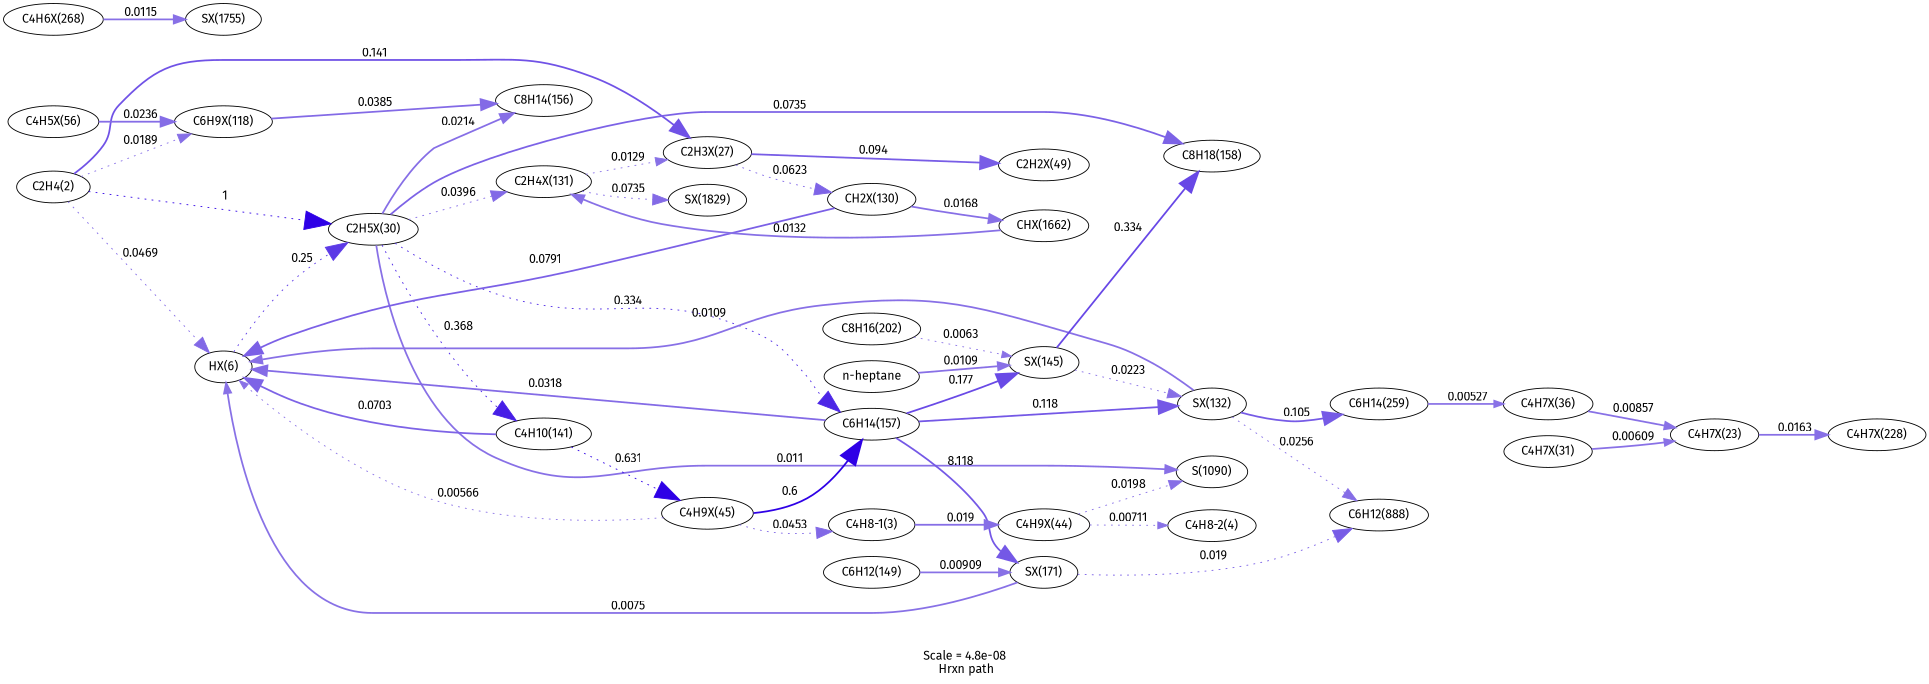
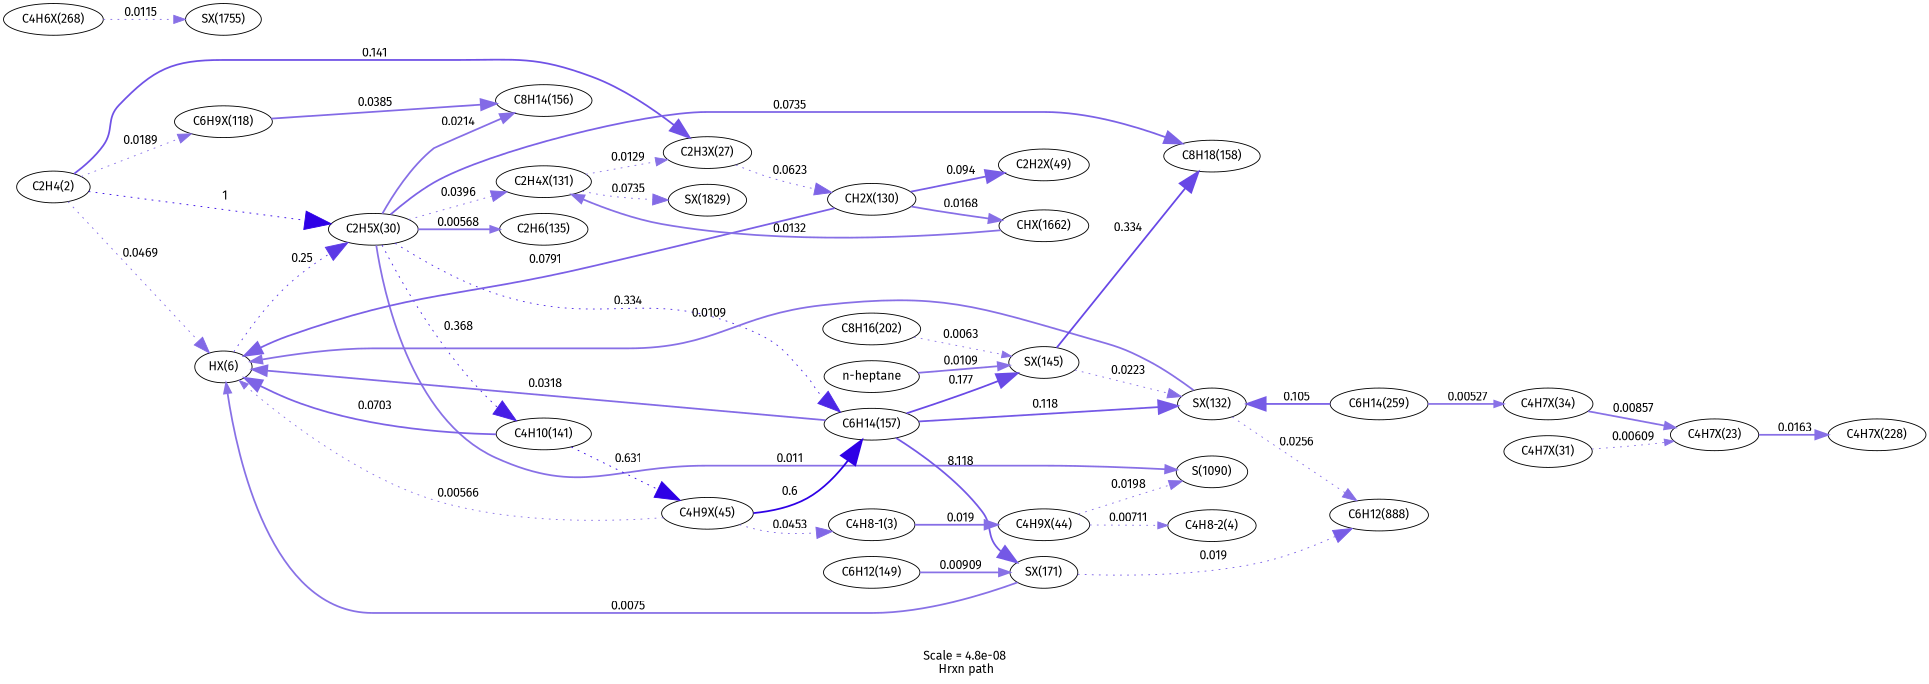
edge "C4H6X(268)" -> "SX(1755)": style bold -> dotted
node "C4H5X(56)": removed
edge "C2H3X(27)" -> "C2H2X(49)": now "CH2X(130)" -> "C2H2X(49)"
node "C2H6(135)": added
node "C4H7X(36)": label "C4H7X(36)" -> "C4H7X(34)"
edge "SX(132)" -> "C6H14(259)": reversed
edge "C4H7X(31)" -> "C4H7X(23)": style bold -> dotted
